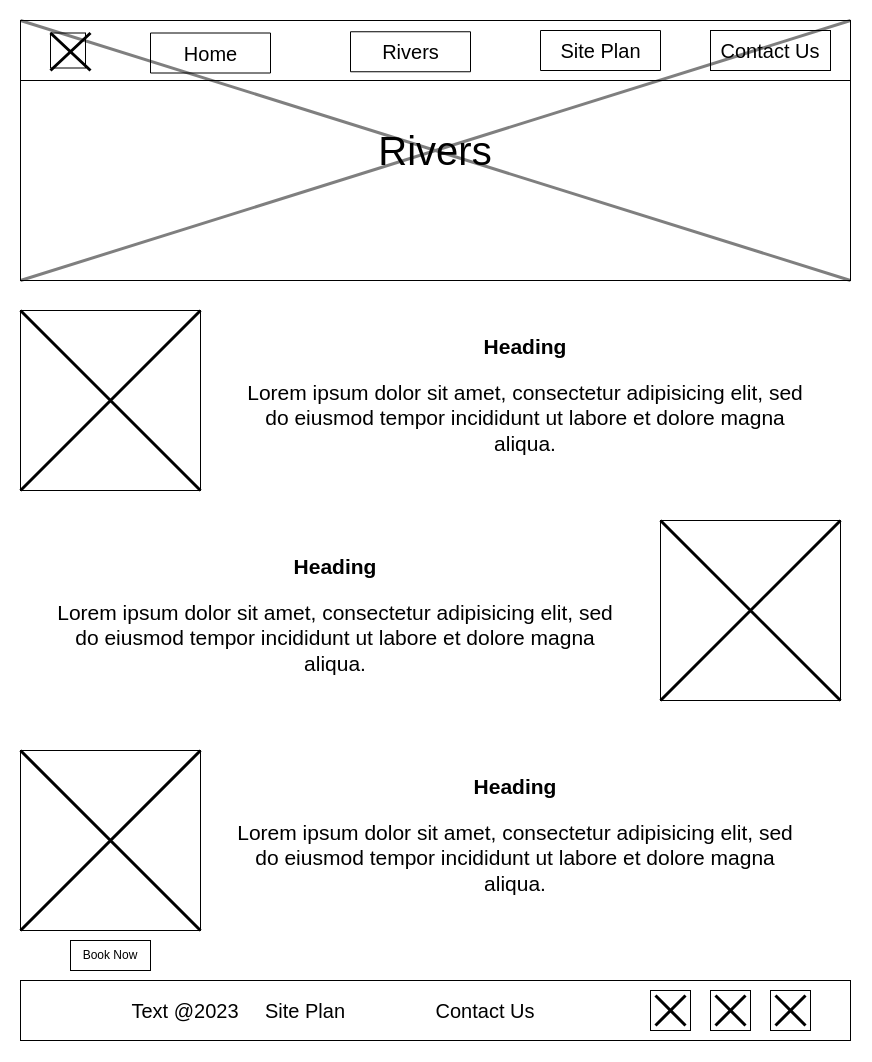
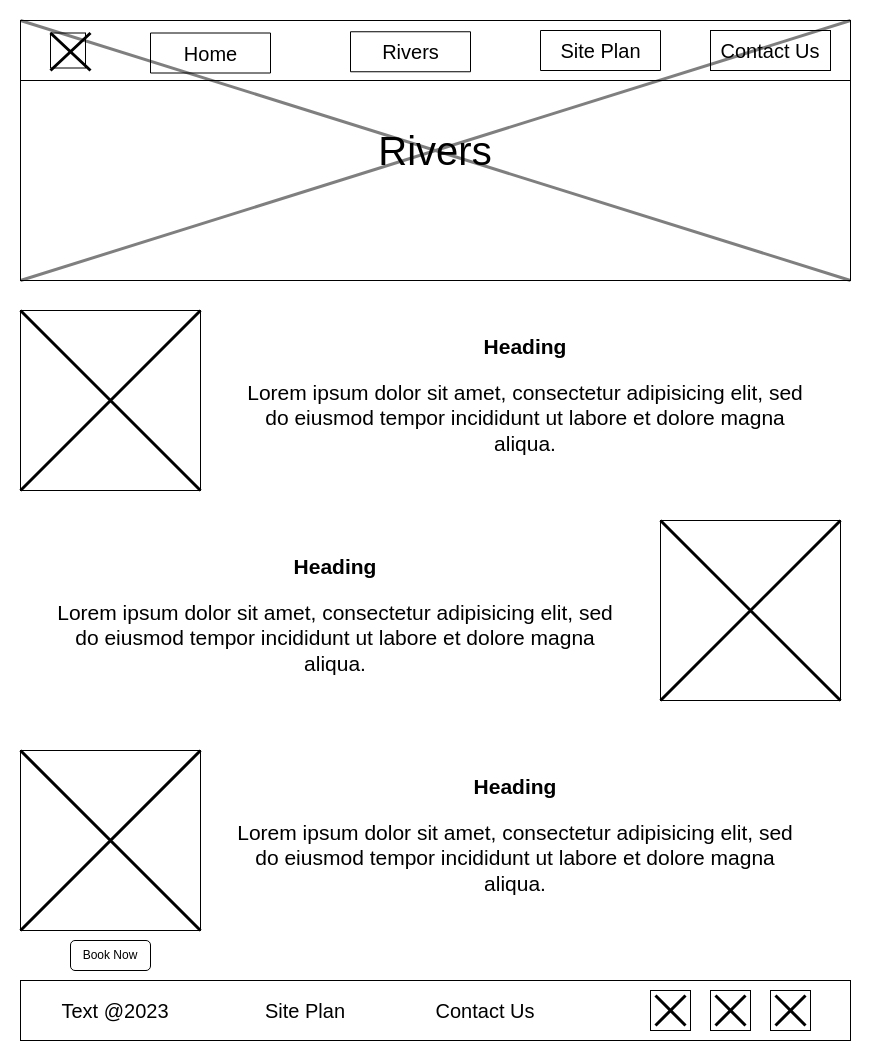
node "Book Now": shape rectangle -> rounded rectangle
node "Text @2023": moved (186, 1011) -> (116, 1011)
